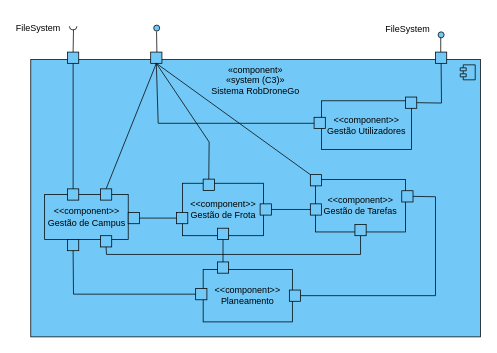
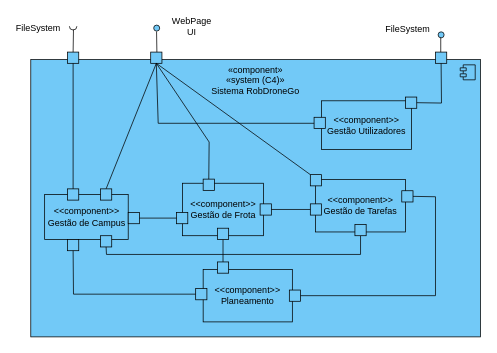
node "WebPage UI": added
node "«component» «system (C3)» Sistema RobDroneGo": label "«component» «system (C3)» Sistema RobDroneGo" -> "«component» «system (C4)» Sistema RobDroneGo"
